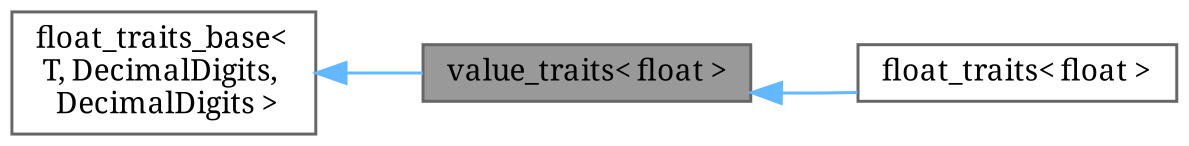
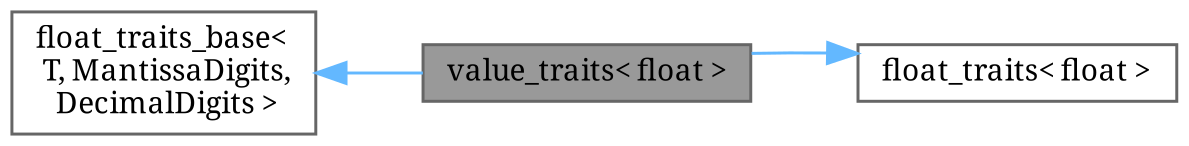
node "float_traits_base< T, DecimalDigits, DecimalDigits >": label "float_traits_base< T, DecimalDigits, DecimalDigits >" -> "float_traits_base< T, MantissaDigits, DecimalDigits >"
edge "float_traits< float >" -> "value_traits< float >": reversed
